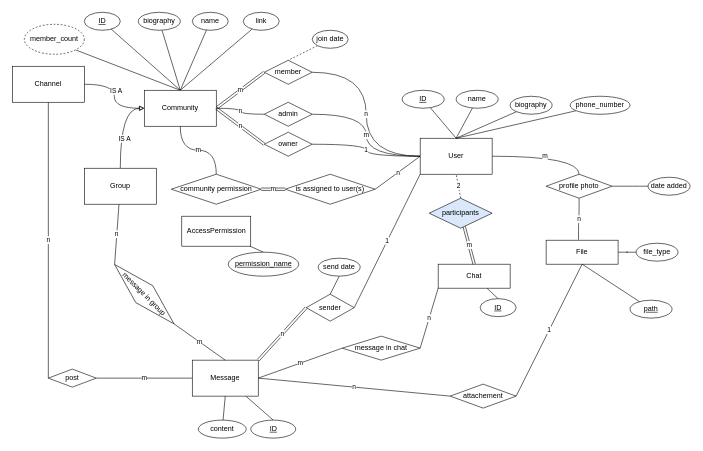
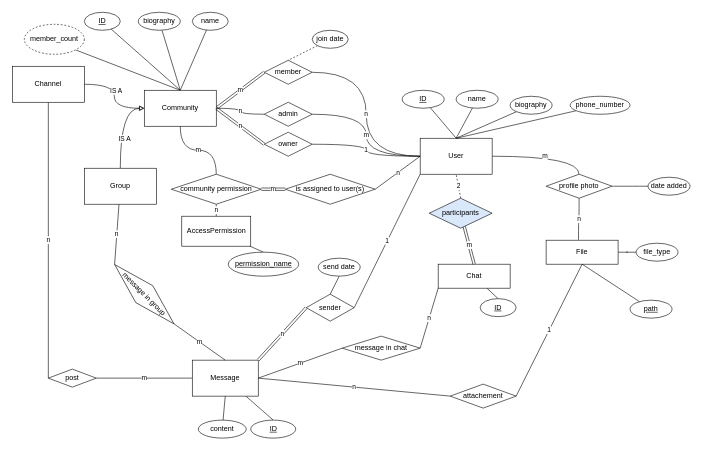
node "link": removed
edge "link" -- "Community": removed
edge "community permission" -- "AccessPermission": added, label "n"
